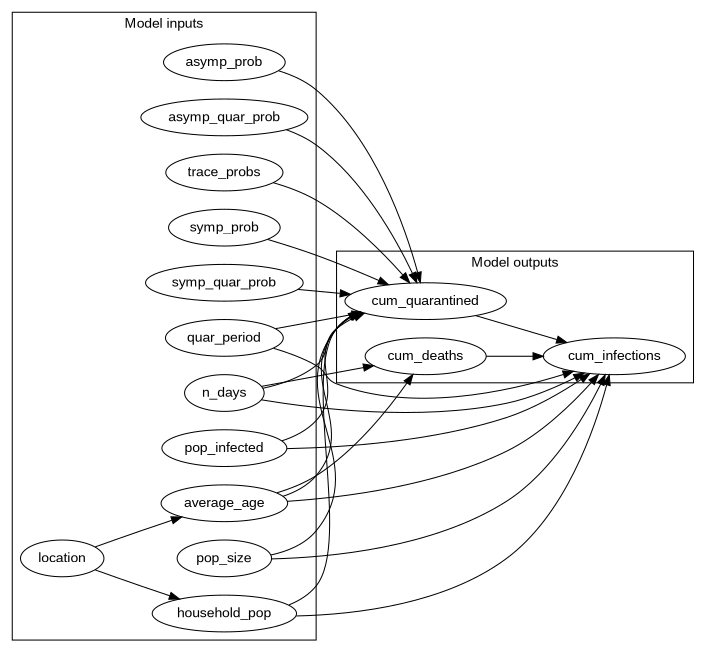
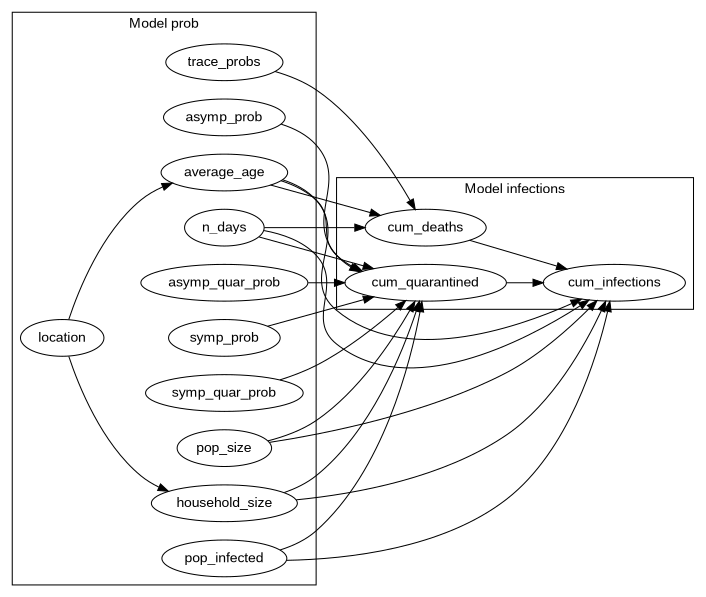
cluster "Model inputs": label "Model inputs" -> "Model prob"
edge "trace_probs" -> "cum_quarantined": now "trace_probs" -> "cum_deaths"
cluster "Model outputs": label "Model outputs" -> "Model infections"
node "quar_period": removed
node "household_pop": label "household_pop" -> "household_size"
